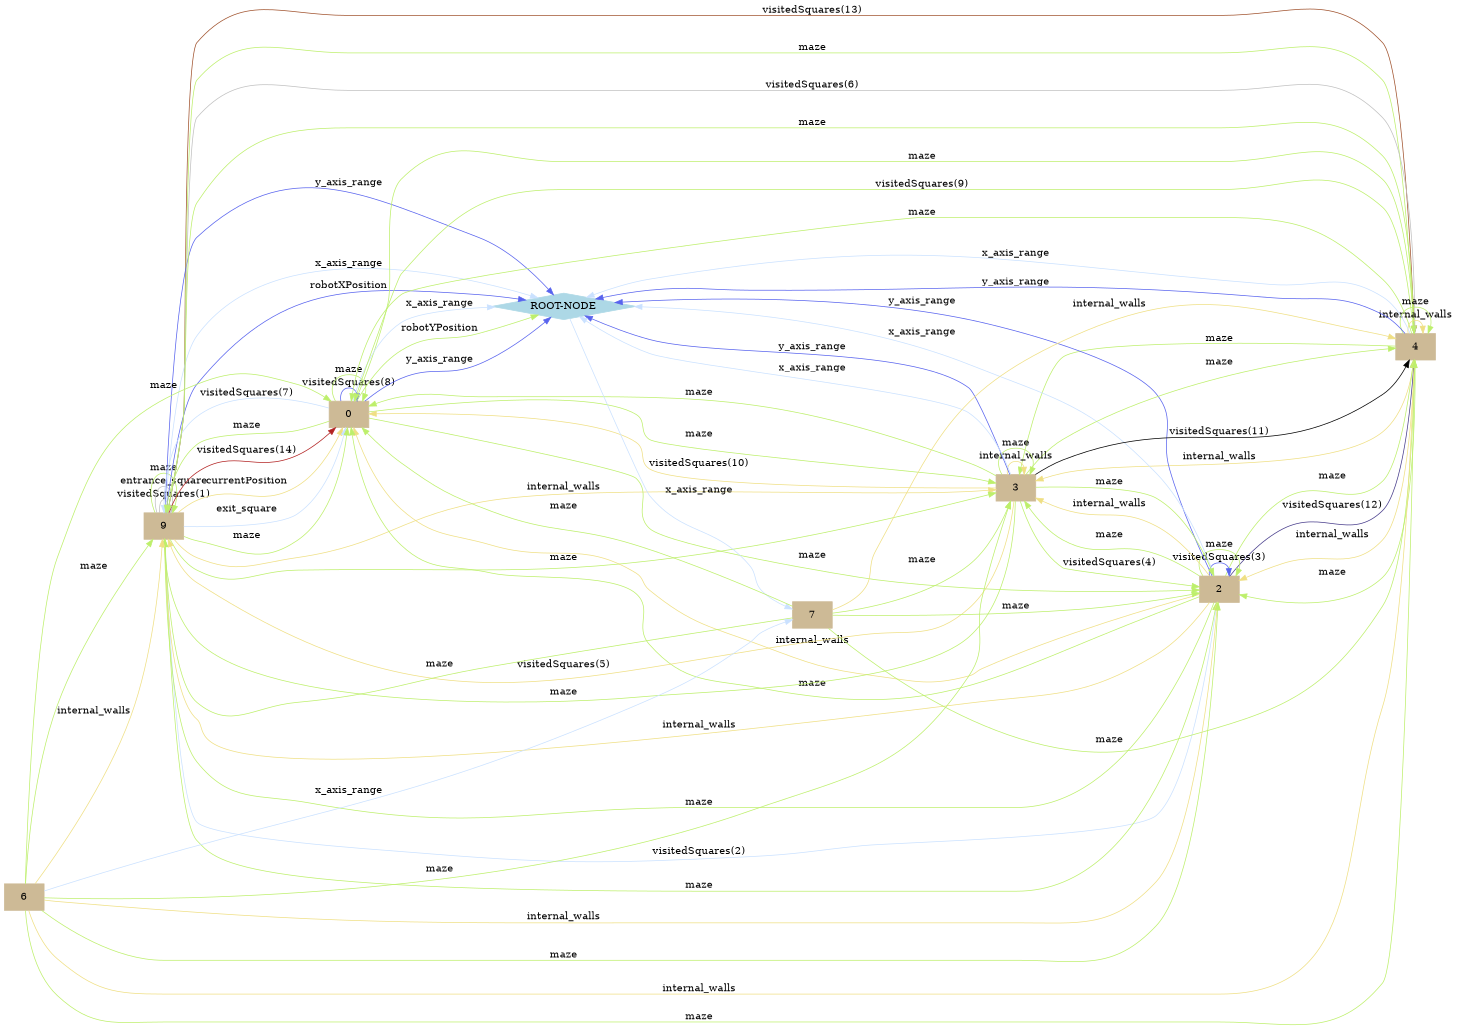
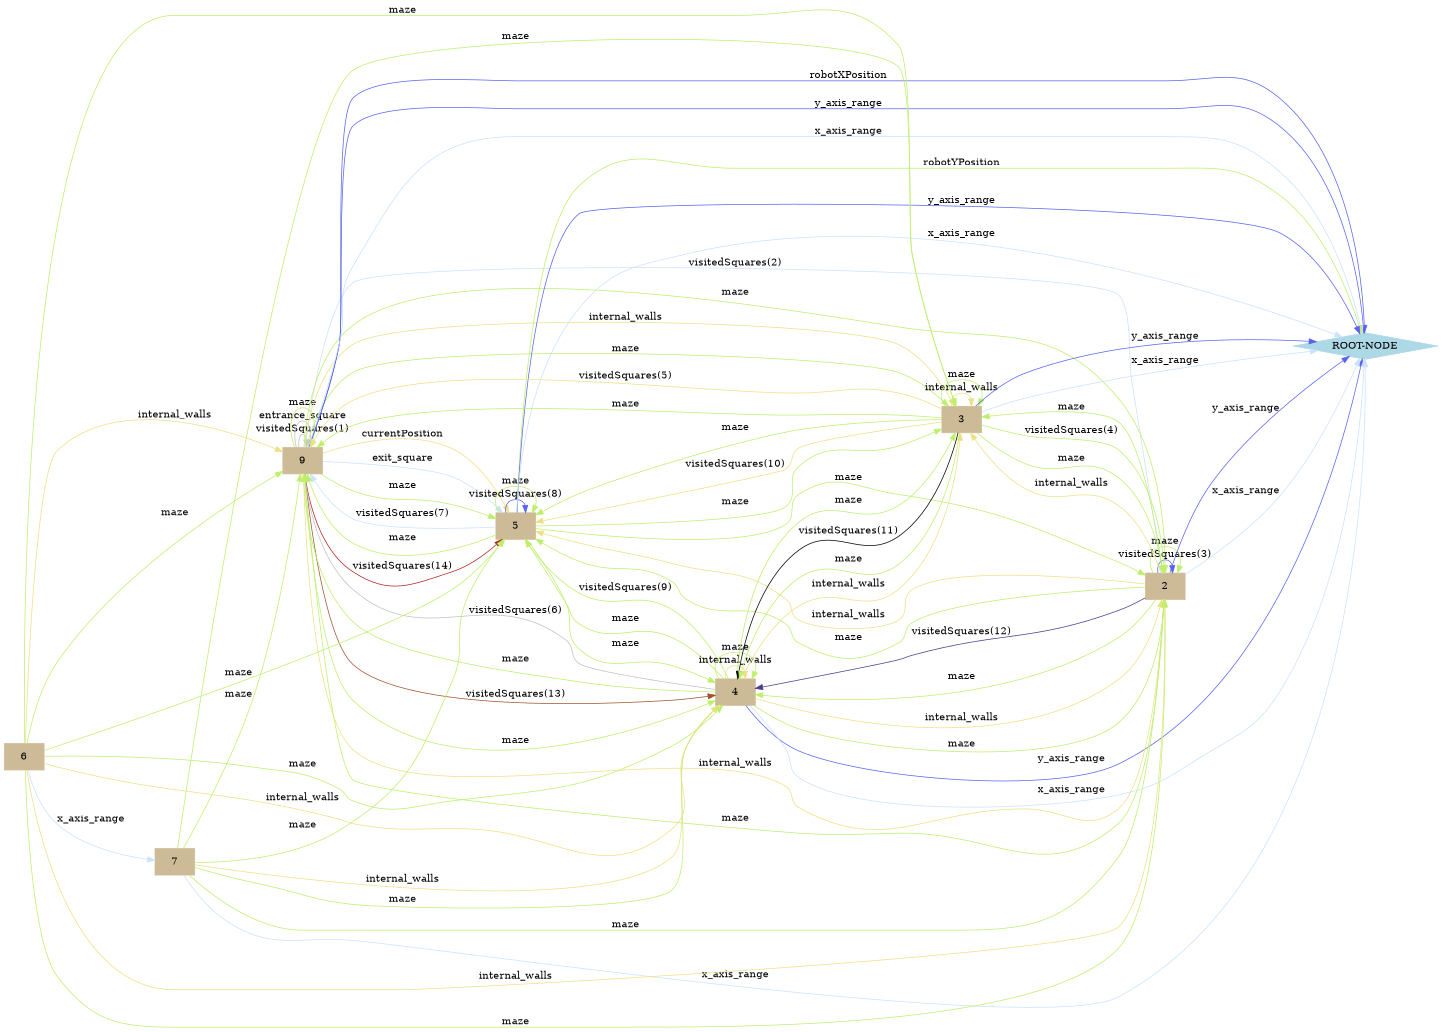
node "0": label "0" -> "5"
edge "ROOT-NODE" -> "7": reversed
